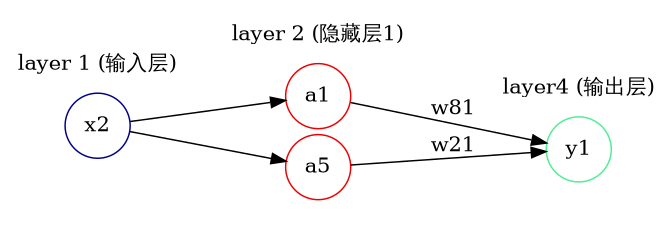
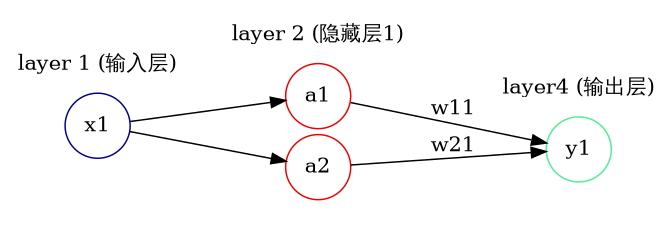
edge "a1" -> "y1": label "w81" -> "w11"
node "x2": label "x2" -> "x1"
node "a5": label "a5" -> "a2"
